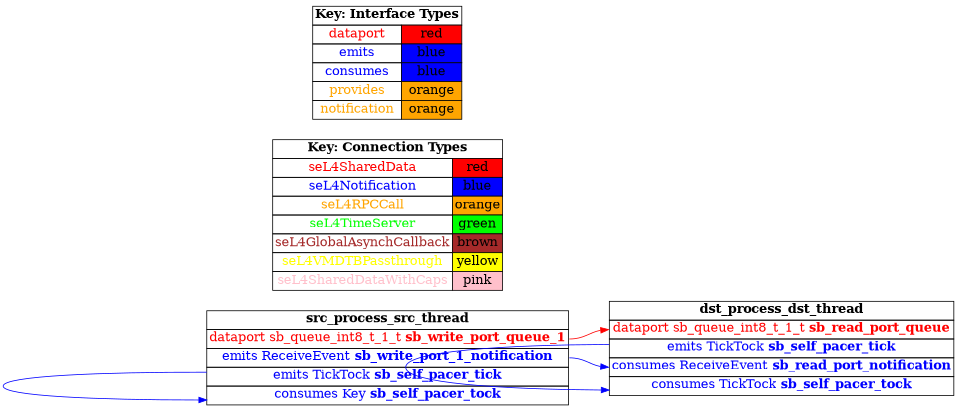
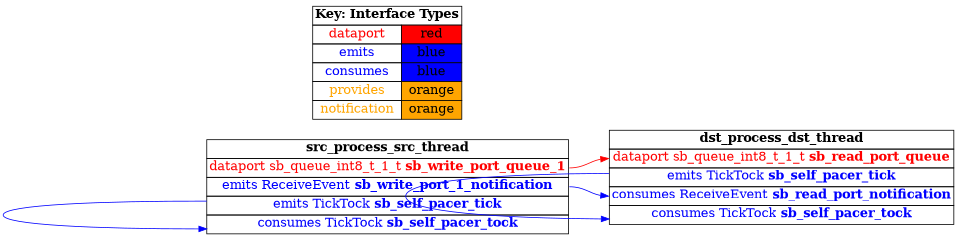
node "Key: Connection Types": removed
node "src_process_src_thread": text "consumes Key" -> "consumes TickTock"
